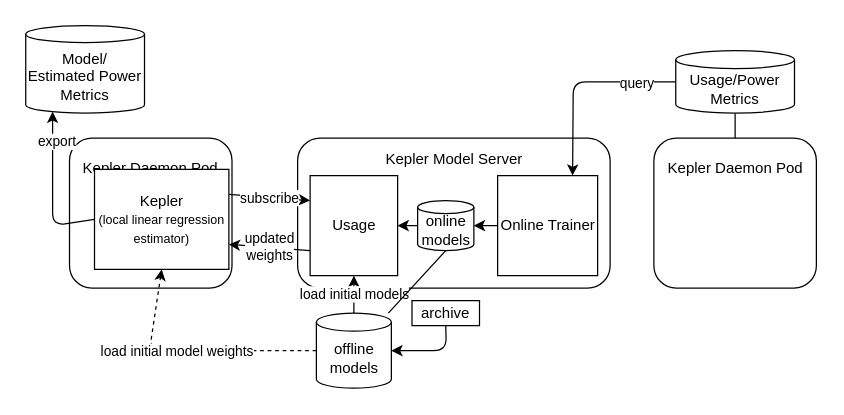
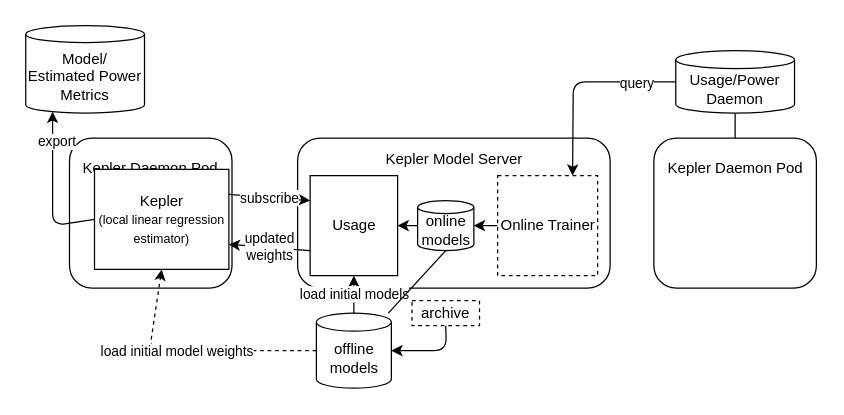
node "Usage/Power Metrics": label "Usage/Power Metrics" -> "Usage/Power Daemon"
node "Online Trainer": style solid -> dashed
node "archive": style solid -> dashed
